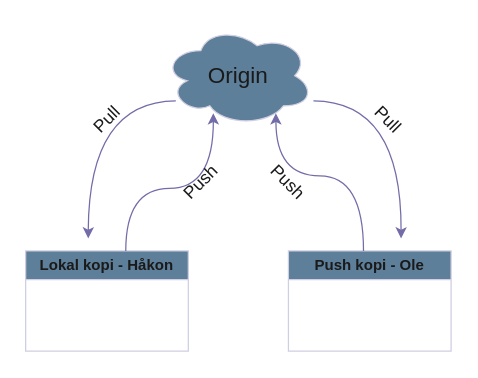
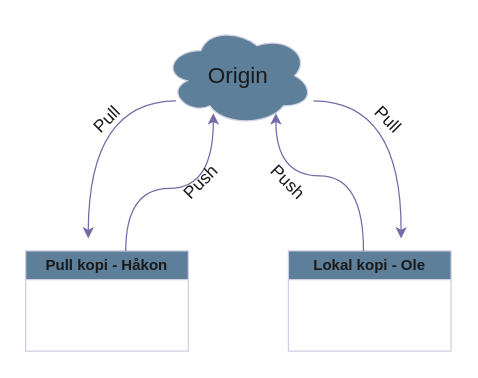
node "Lokal kopi - Håkon": label "Lokal kopi - Håkon" -> "Pull kopi - Håkon"
node "Push kopi - Ole": label "Push kopi - Ole" -> "Lokal kopi - Ole"
